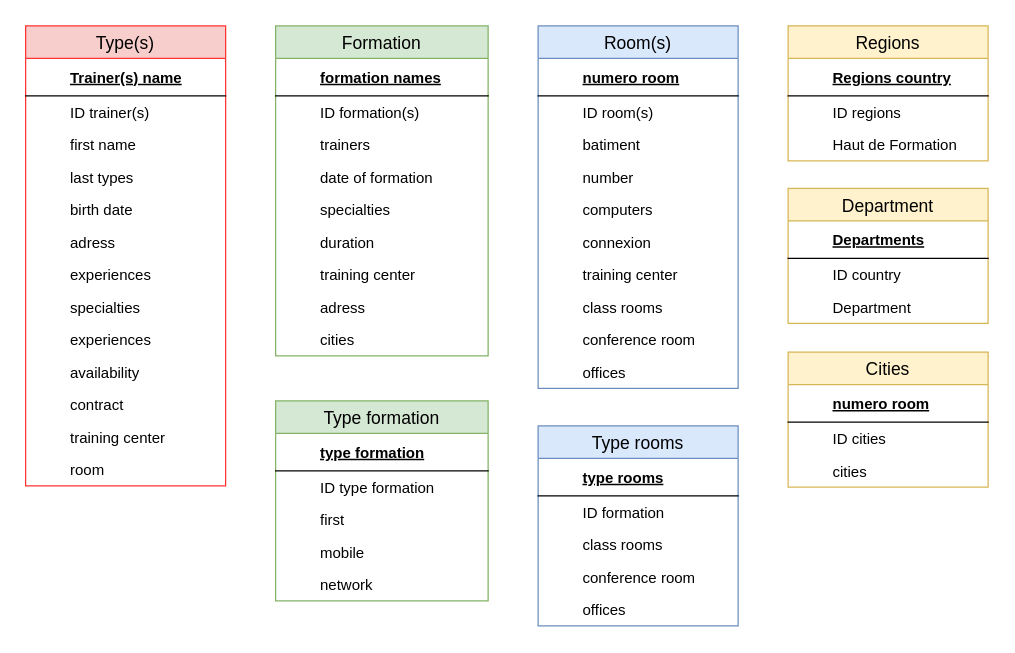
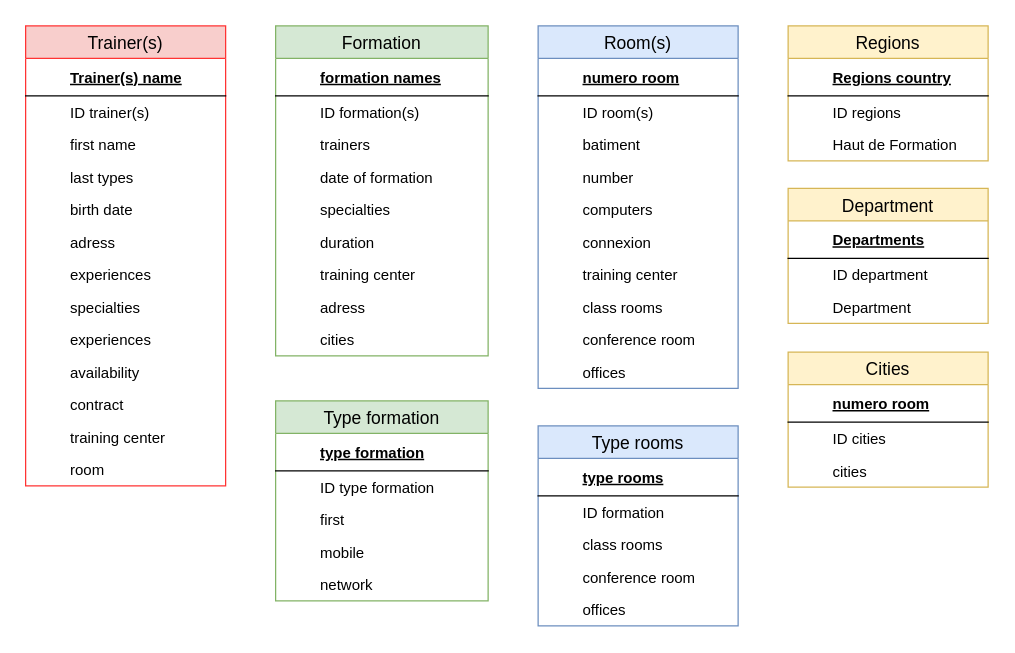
node "Type(s)": label "Type(s)" -> "Trainer(s)"
node "ID country": label "ID country" -> "ID department"
